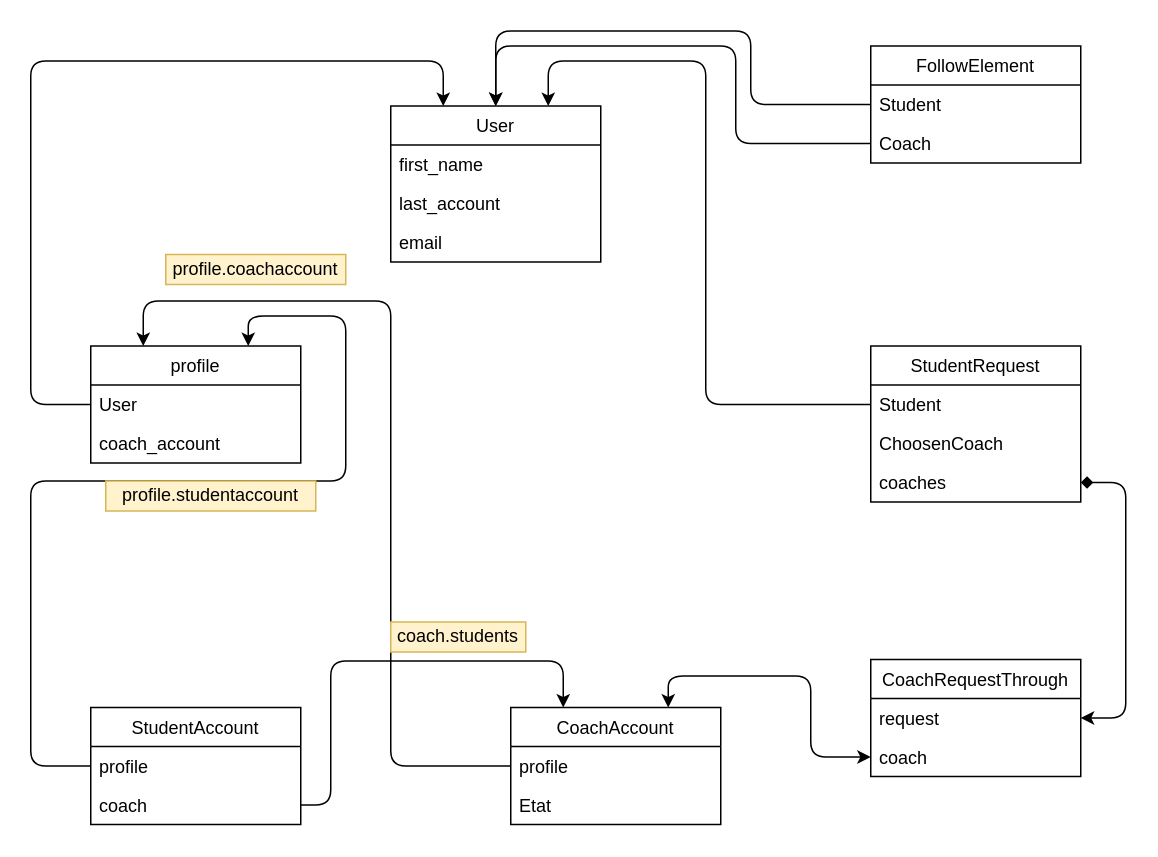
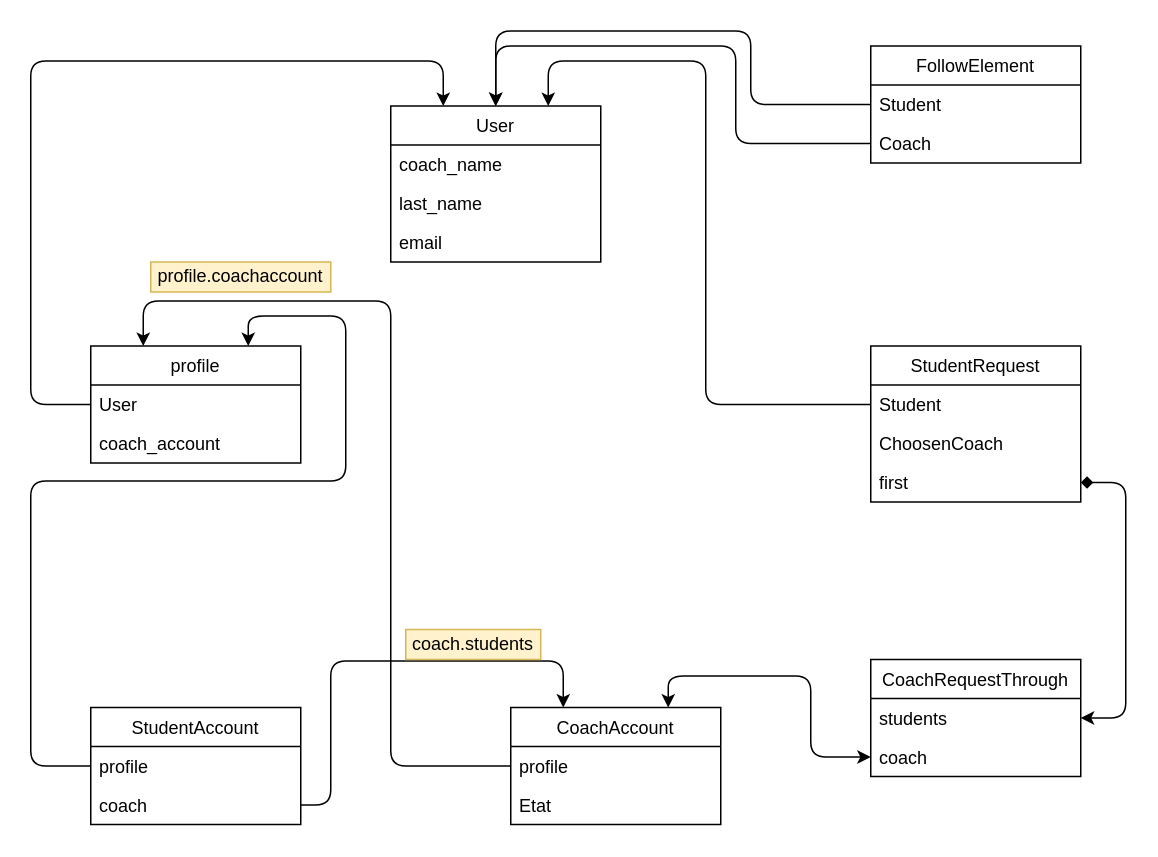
node "first_name": label "first_name" -> "coach_name"
node "last_account": label "last_account" -> "last_name"
node "profile.coachaccount": moved (256, 269) -> (241, 277)
node "coaches": label "coaches" -> "first"
node "profile.studentaccount": removed
node "coach.students": moved (458, 637) -> (473, 644)
node "request": label "request" -> "students"
